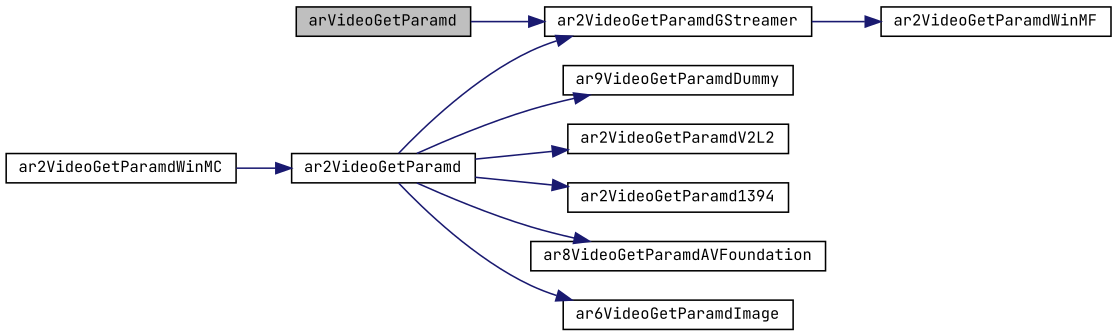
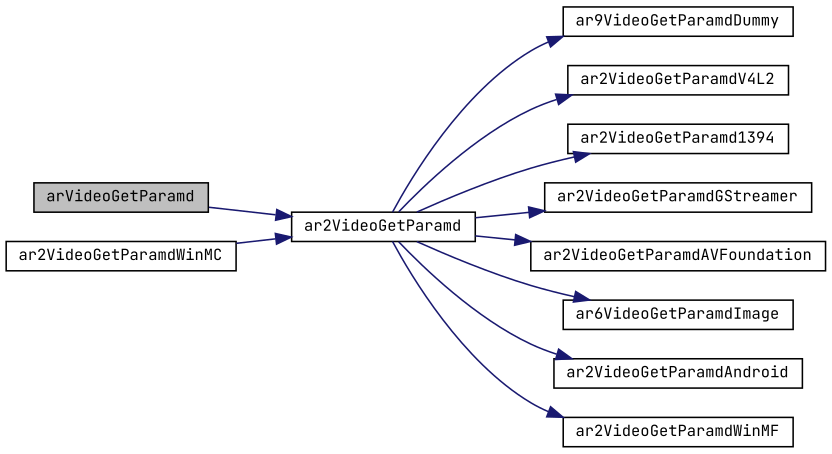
edge "arVideoGetParamd" -> "ar2VideoGetParamdGStreamer": now "arVideoGetParamd" -> "ar2VideoGetParamd"
edge "ar2VideoGetParamdGStreamer" -> "ar2VideoGetParamdWinMF": now "ar2VideoGetParamd" -> "ar2VideoGetParamdWinMF"
node "ar2VideoGetParamdV2L2": label "ar2VideoGetParamdV2L2" -> "ar2VideoGetParamdV4L2"
node "ar8VideoGetParamdAVFoundation": label "ar8VideoGetParamdAVFoundation" -> "ar2VideoGetParamdAVFoundation"
node "ar2VideoGetParamdAndroid": added
